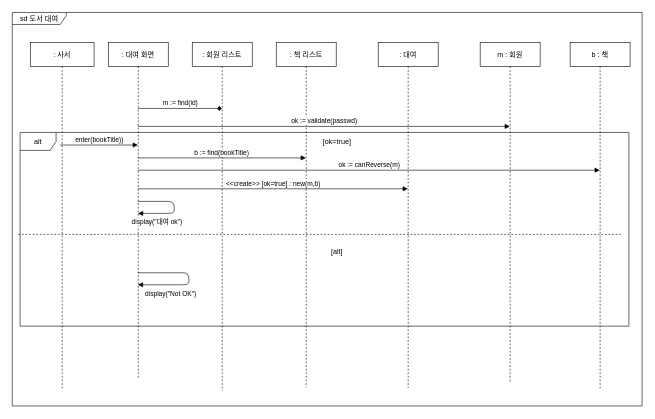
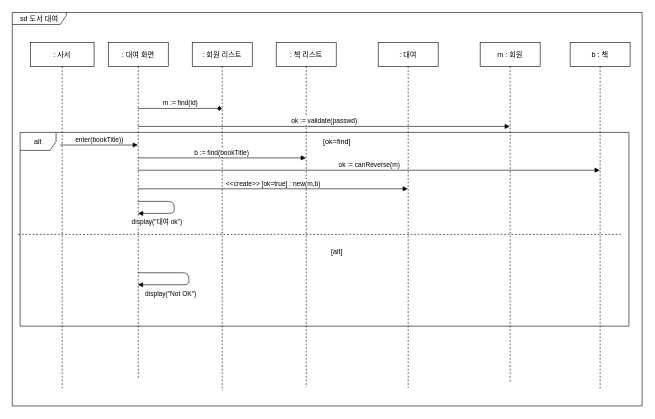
node "[ok=true]": label "[ok=true]" -> "[ok=find]"
